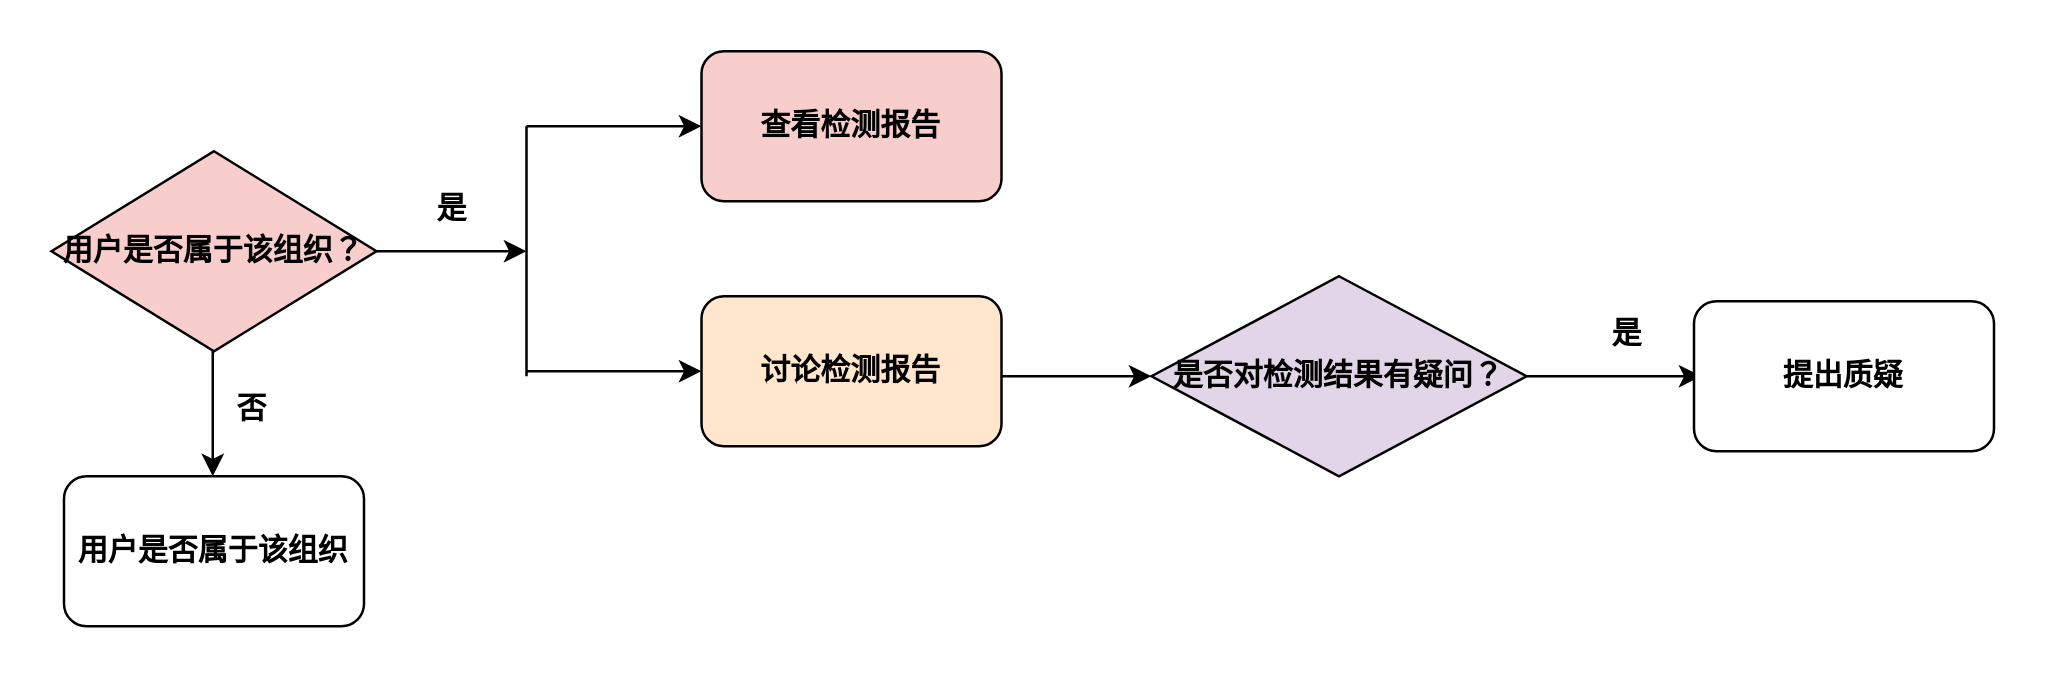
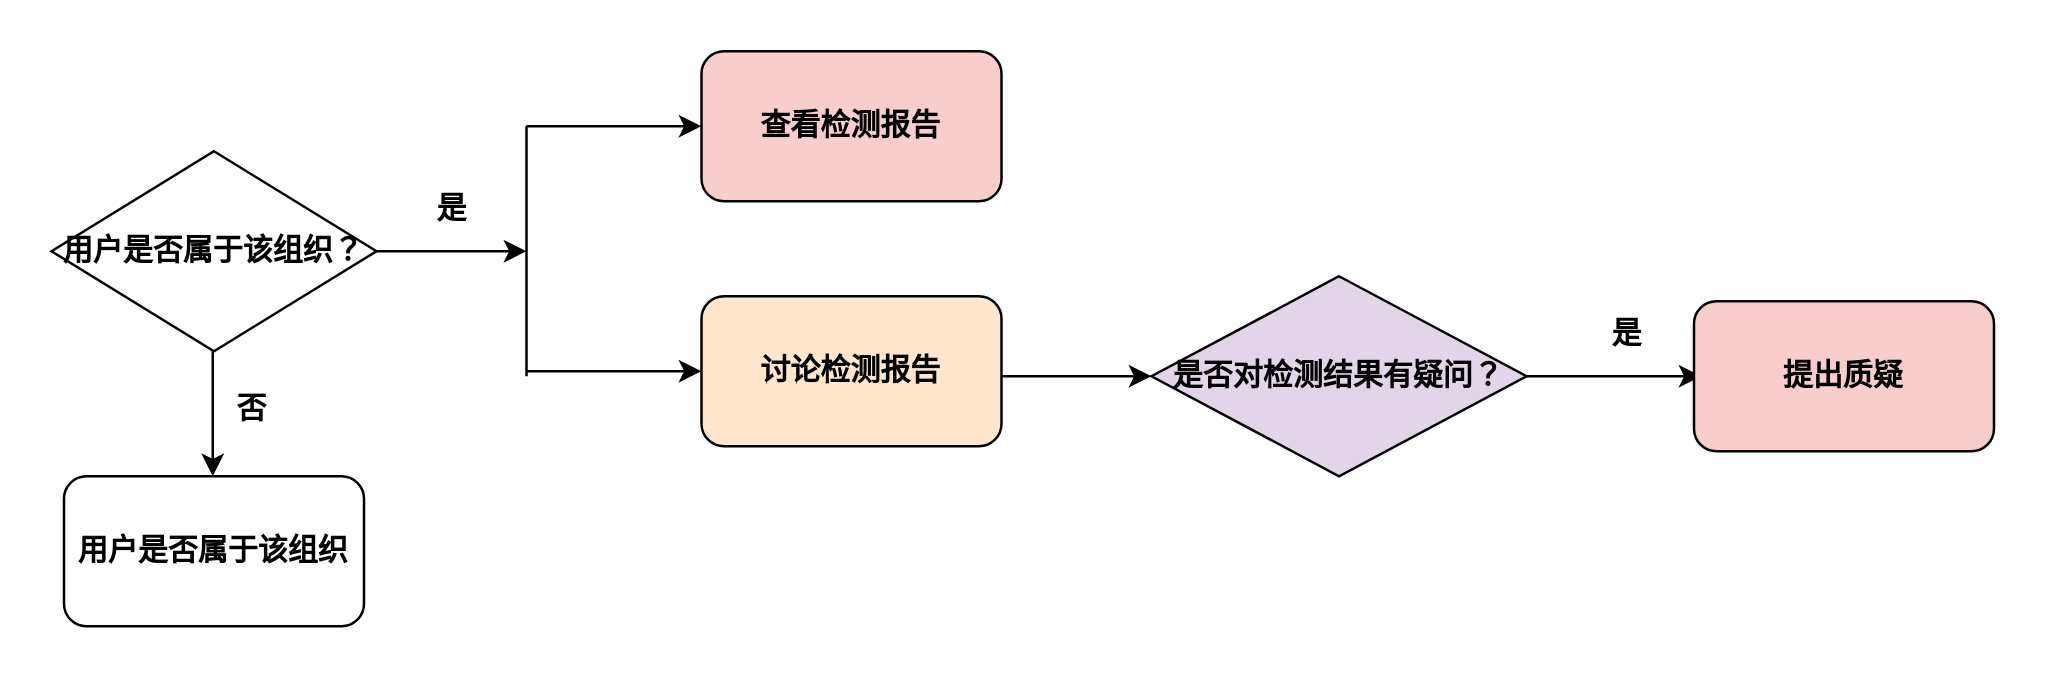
node "用户是否属于该组织？": fillcolor #f8cecc -> #ffffff
node "提出质疑": fillcolor #ffffff -> #f8cecc
